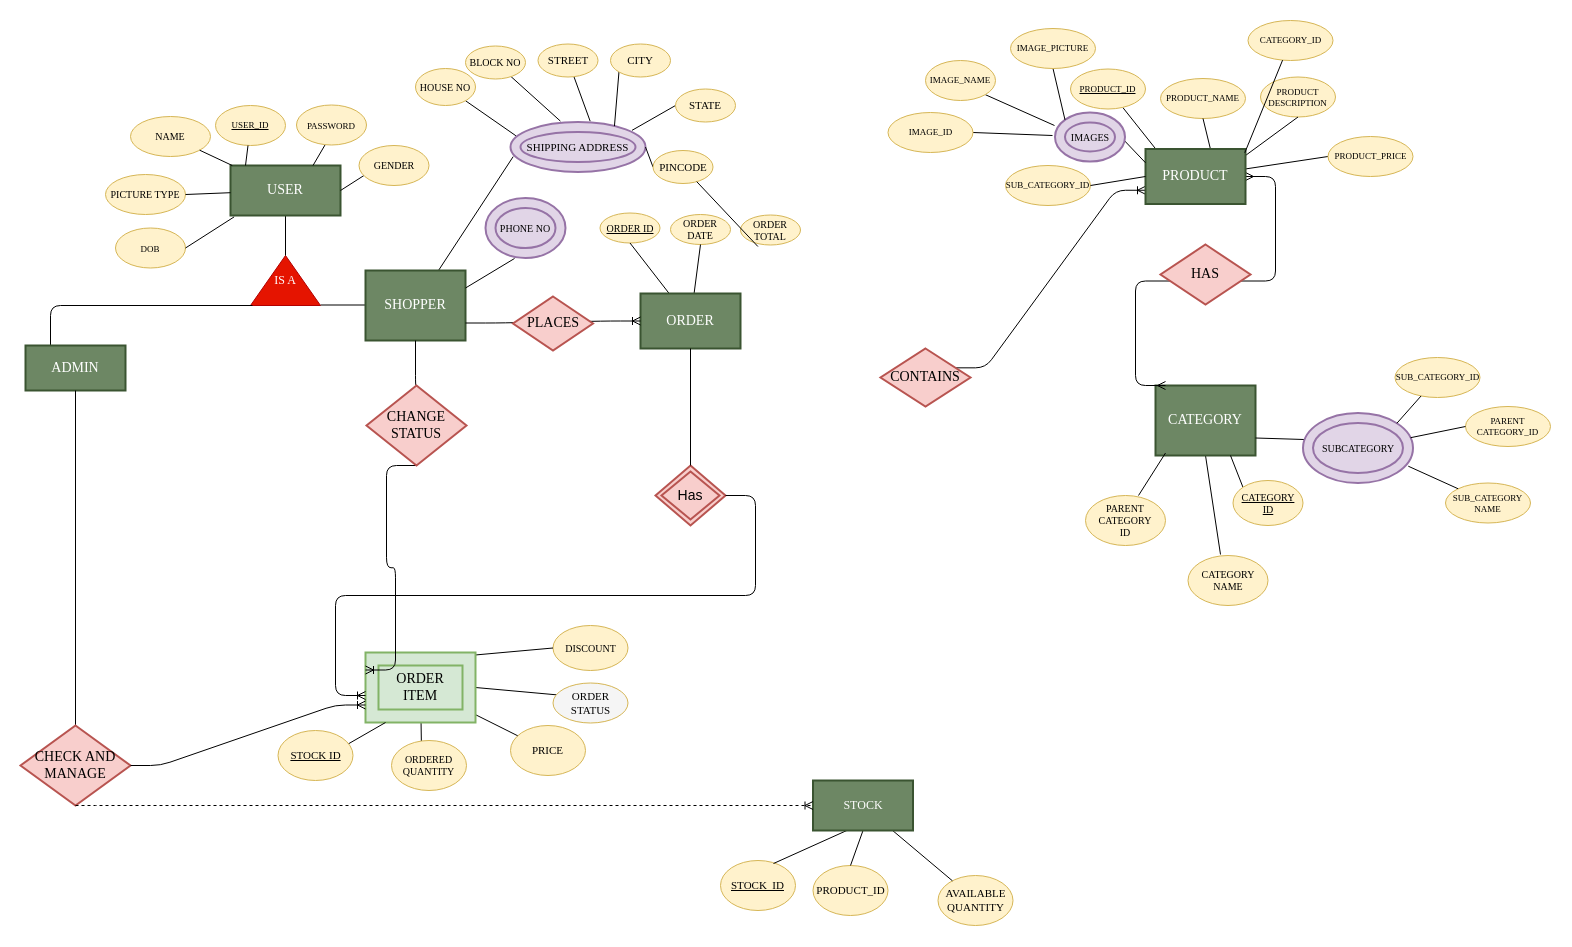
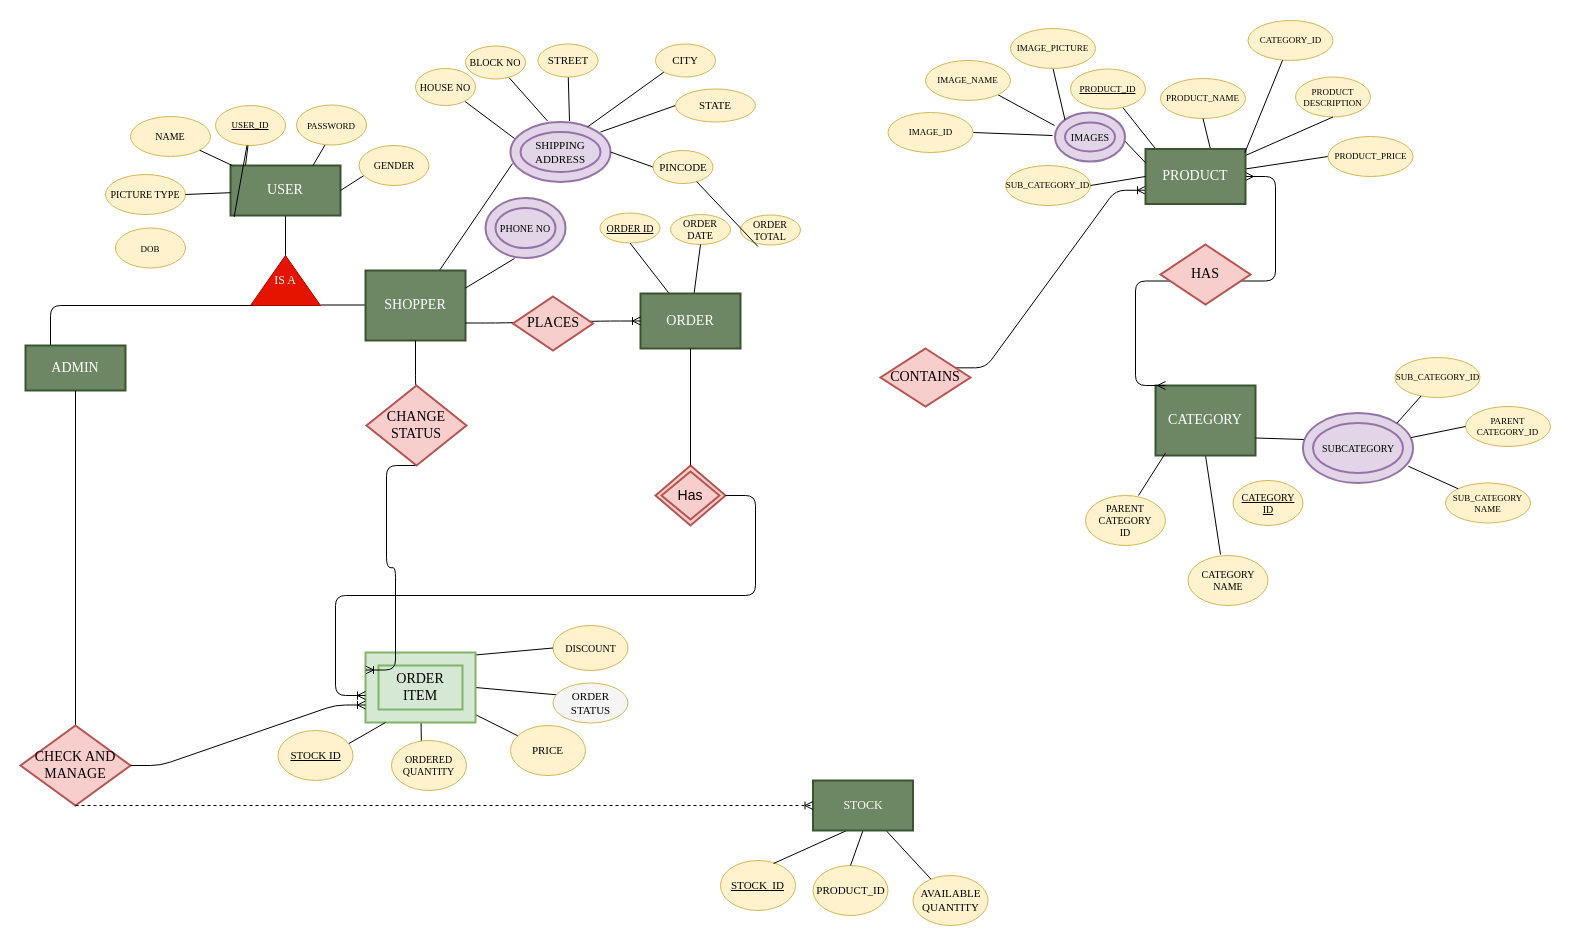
node "CITY": moved (641, 61) -> (686, 61)
node "IMAGE_NAME": size 70x40 -> 85x40
node "PRODUCT DESCRIPTION": moved (1298, 97) -> (1333, 97)
node "STATE": size 60x33 -> 80x33
node "SHIPPING ADDRESS": size 135x50 -> 100x60
edge "USER" -- "DOB": now "USER" -- "USER_ID"
edge "CATEGORY" -- "CATEGORY ID": removed
node "AVAILABLE QUANTITY": moved (976, 901) -> (951, 901)
